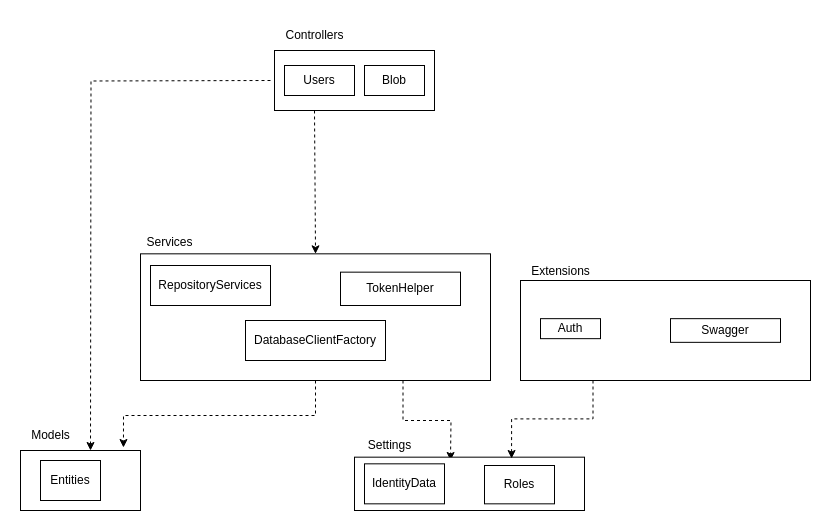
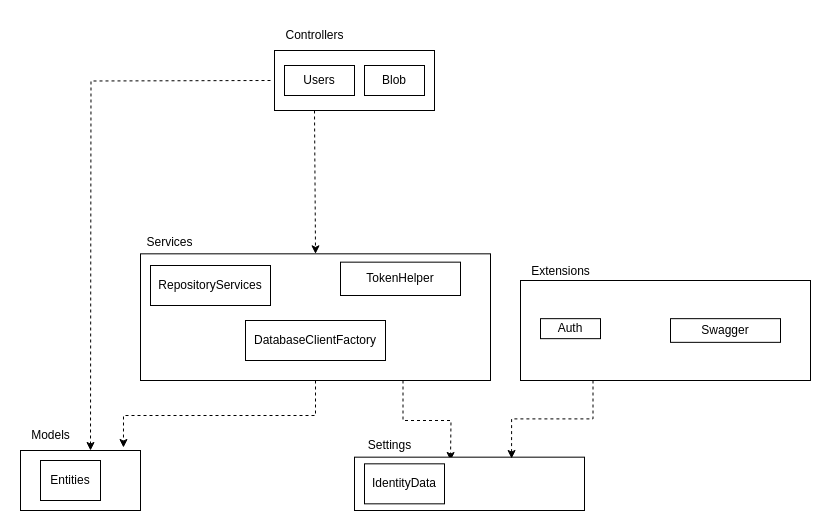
node "TokenHelper": moved (401, 289) -> (401, 279)
node "Roles": removed
